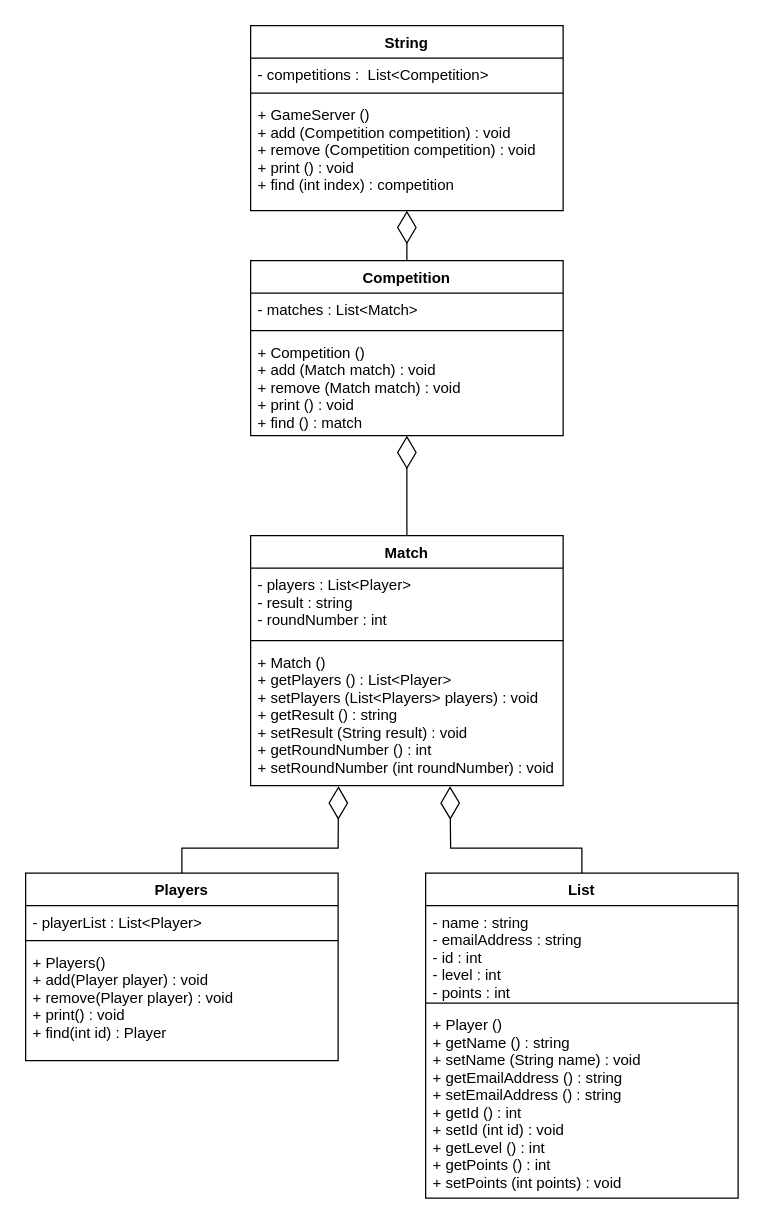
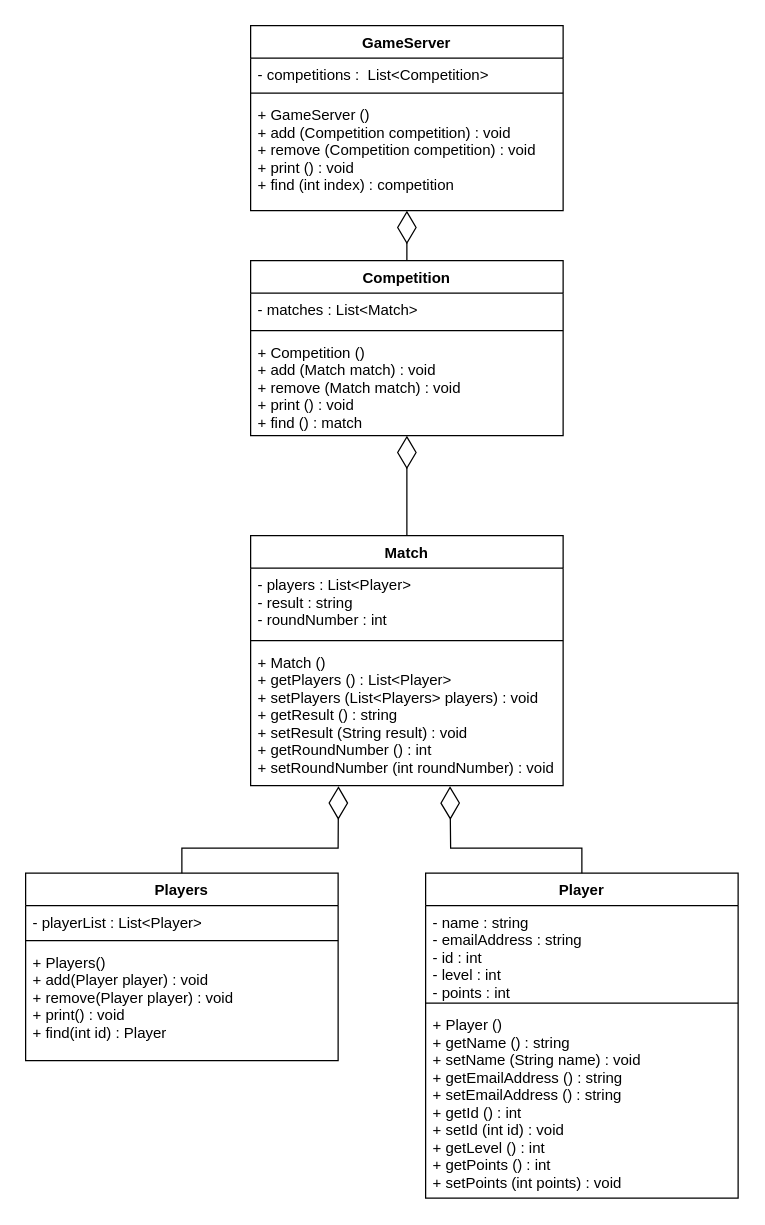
node "String": label "String" -> "GameServer"
node "List": label "List" -> "Player"
